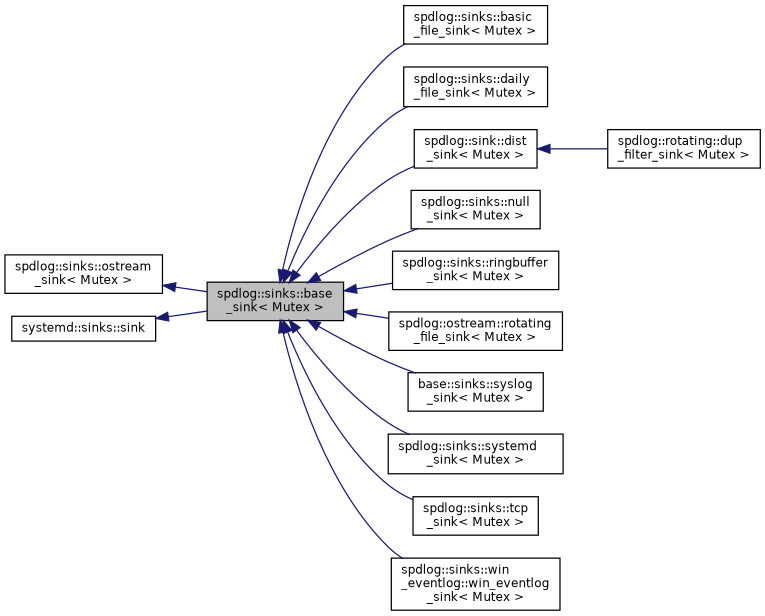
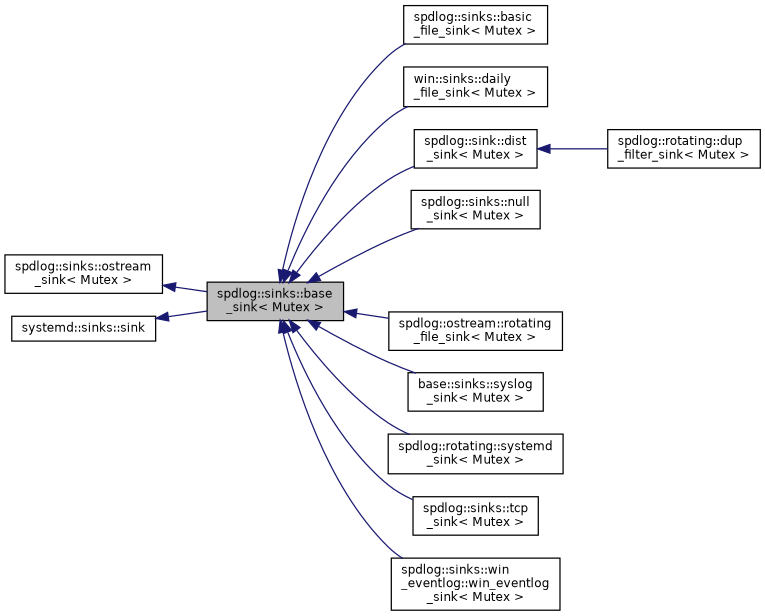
node "spdlog::sinks::daily _file_sink< Mutex >": label "spdlog::sinks::daily _file_sink< Mutex >" -> "win::sinks::daily _file_sink< Mutex >"
node "spdlog::sinks::ringbuffer _sink< Mutex >": removed
node "spdlog::sinks::systemd _sink< Mutex >": label "spdlog::sinks::systemd _sink< Mutex >" -> "spdlog::rotating::systemd _sink< Mutex >"
